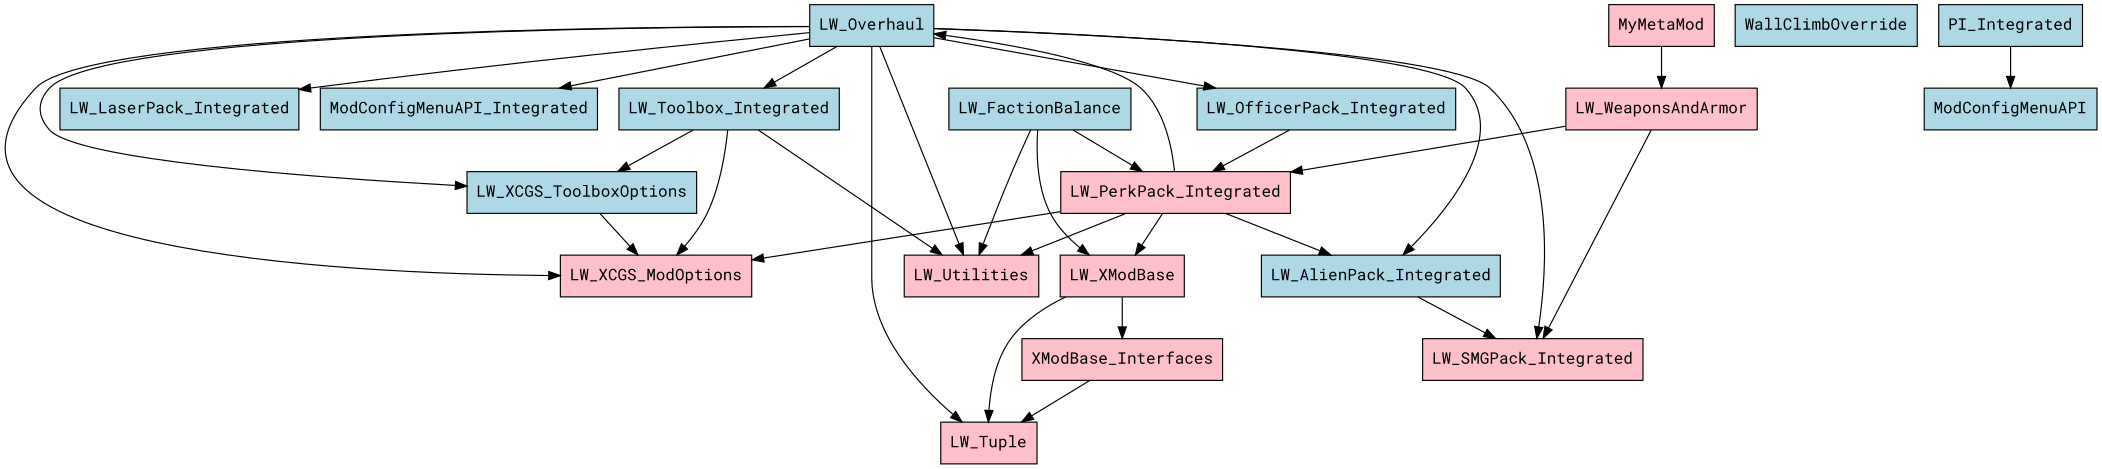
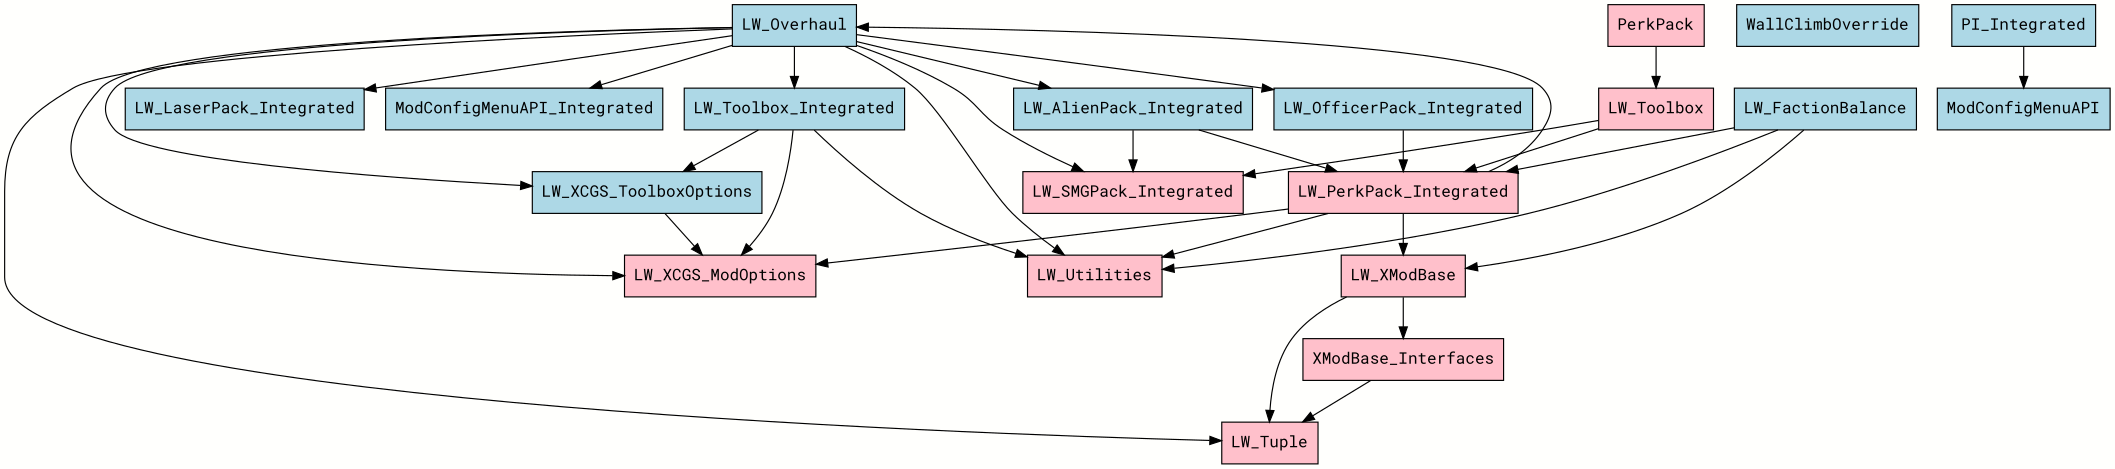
node "MyMetaMod": label "MyMetaMod" -> "PerkPack"
node "LW_WeaponsAndArmor": label "LW_WeaponsAndArmor" -> "LW_Toolbox"
edge "LW_PerkPack_Integrated" -> "LW_AlienPack_Integrated": reversed
